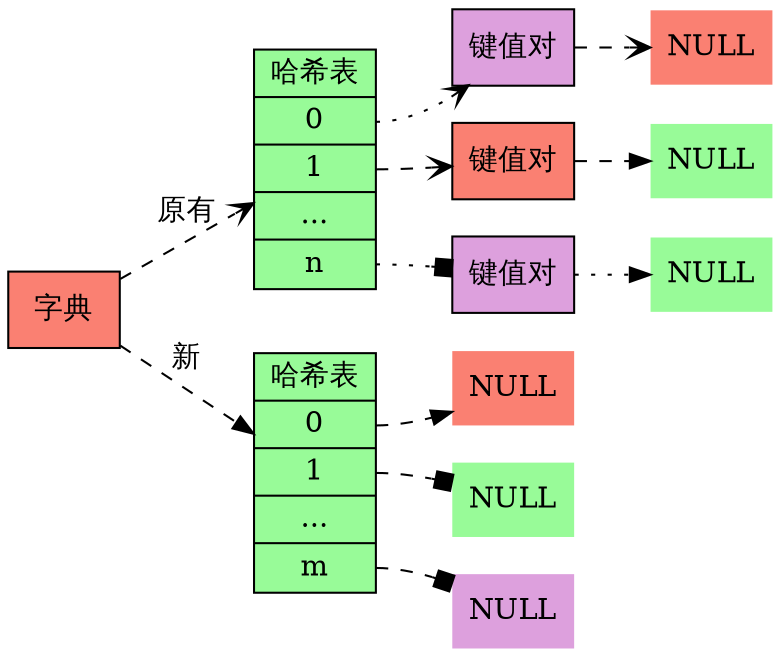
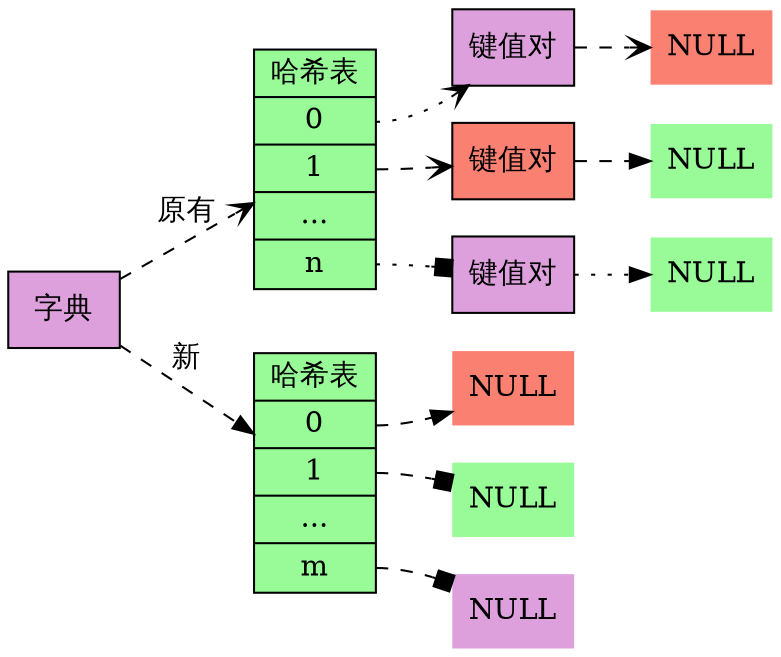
node "字典": fillcolor salmon -> plum
